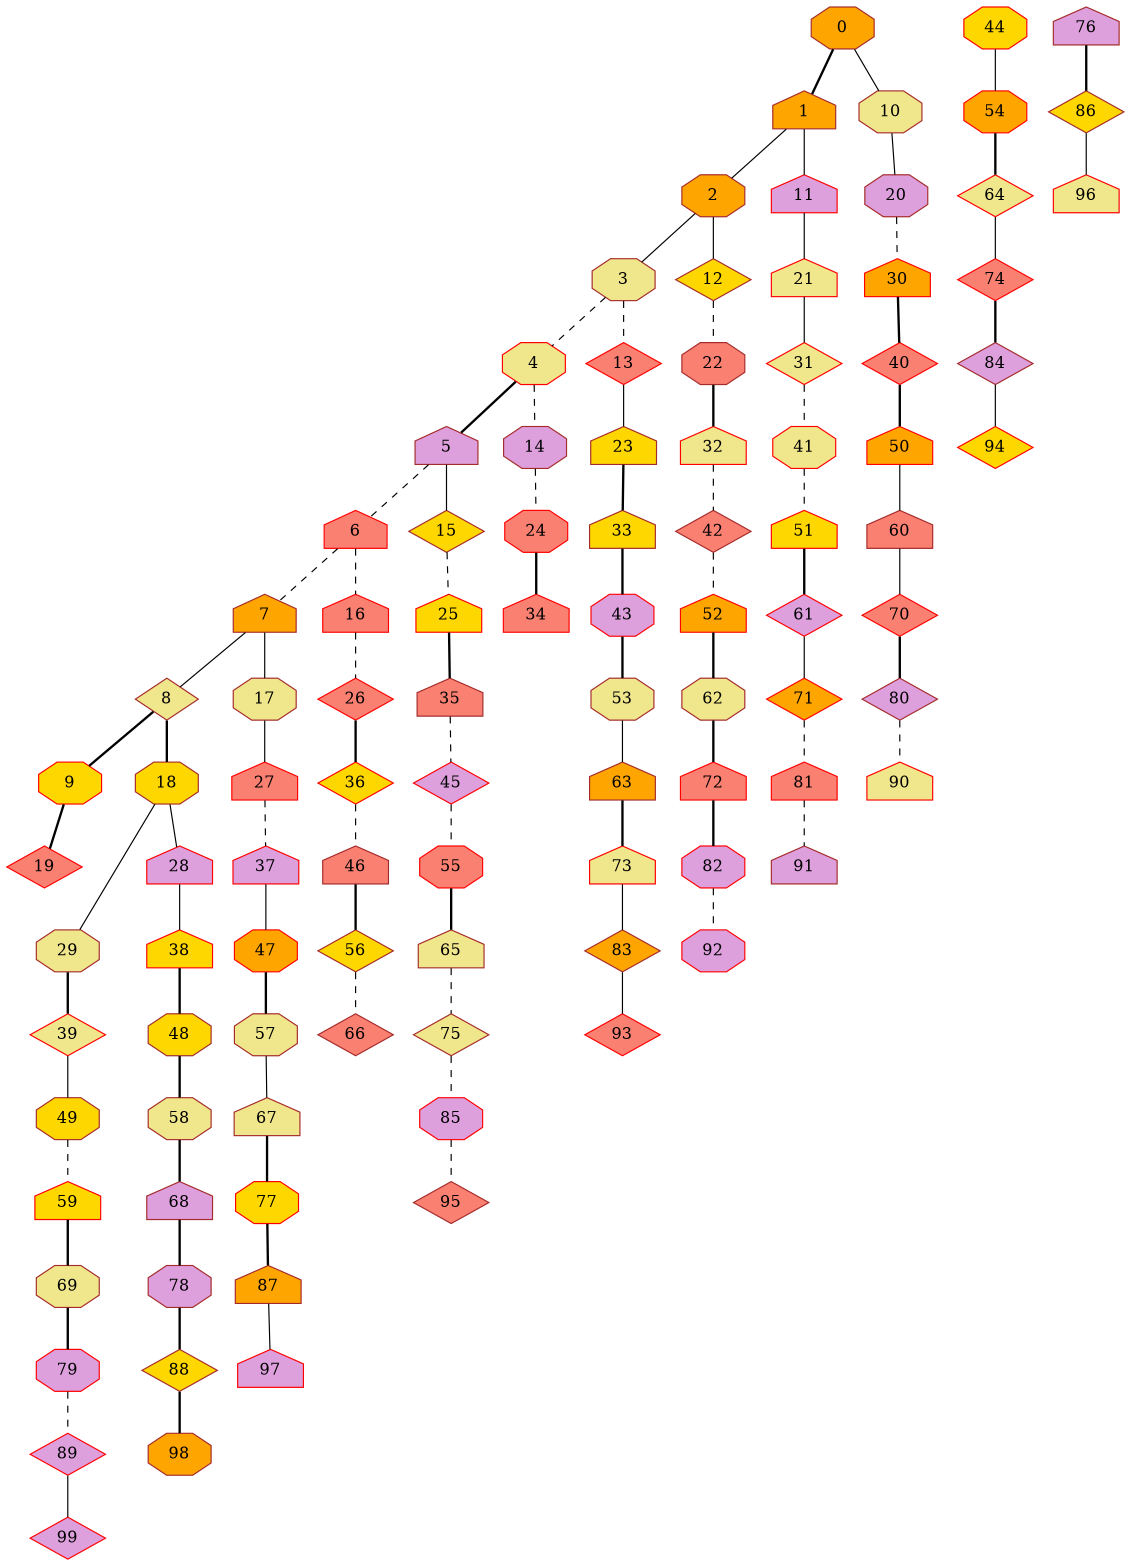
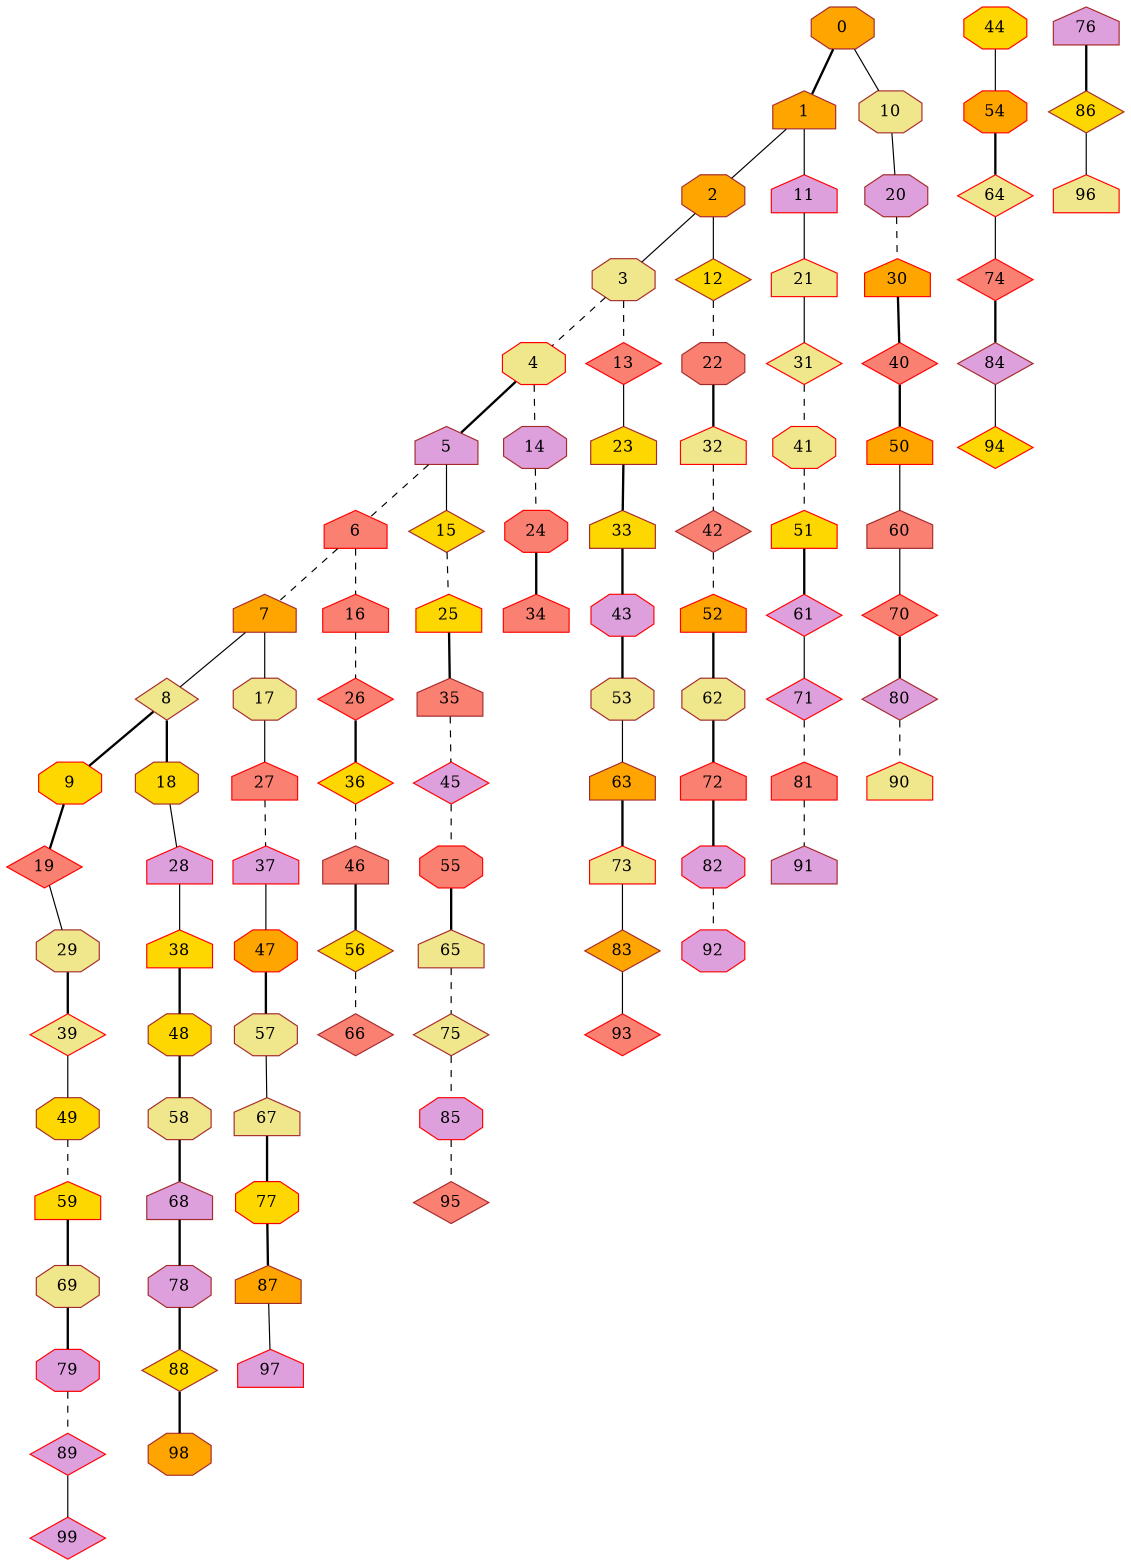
node "71": fillcolor orange -> plum
edge "18" -- "29": now "19" -- "29"
